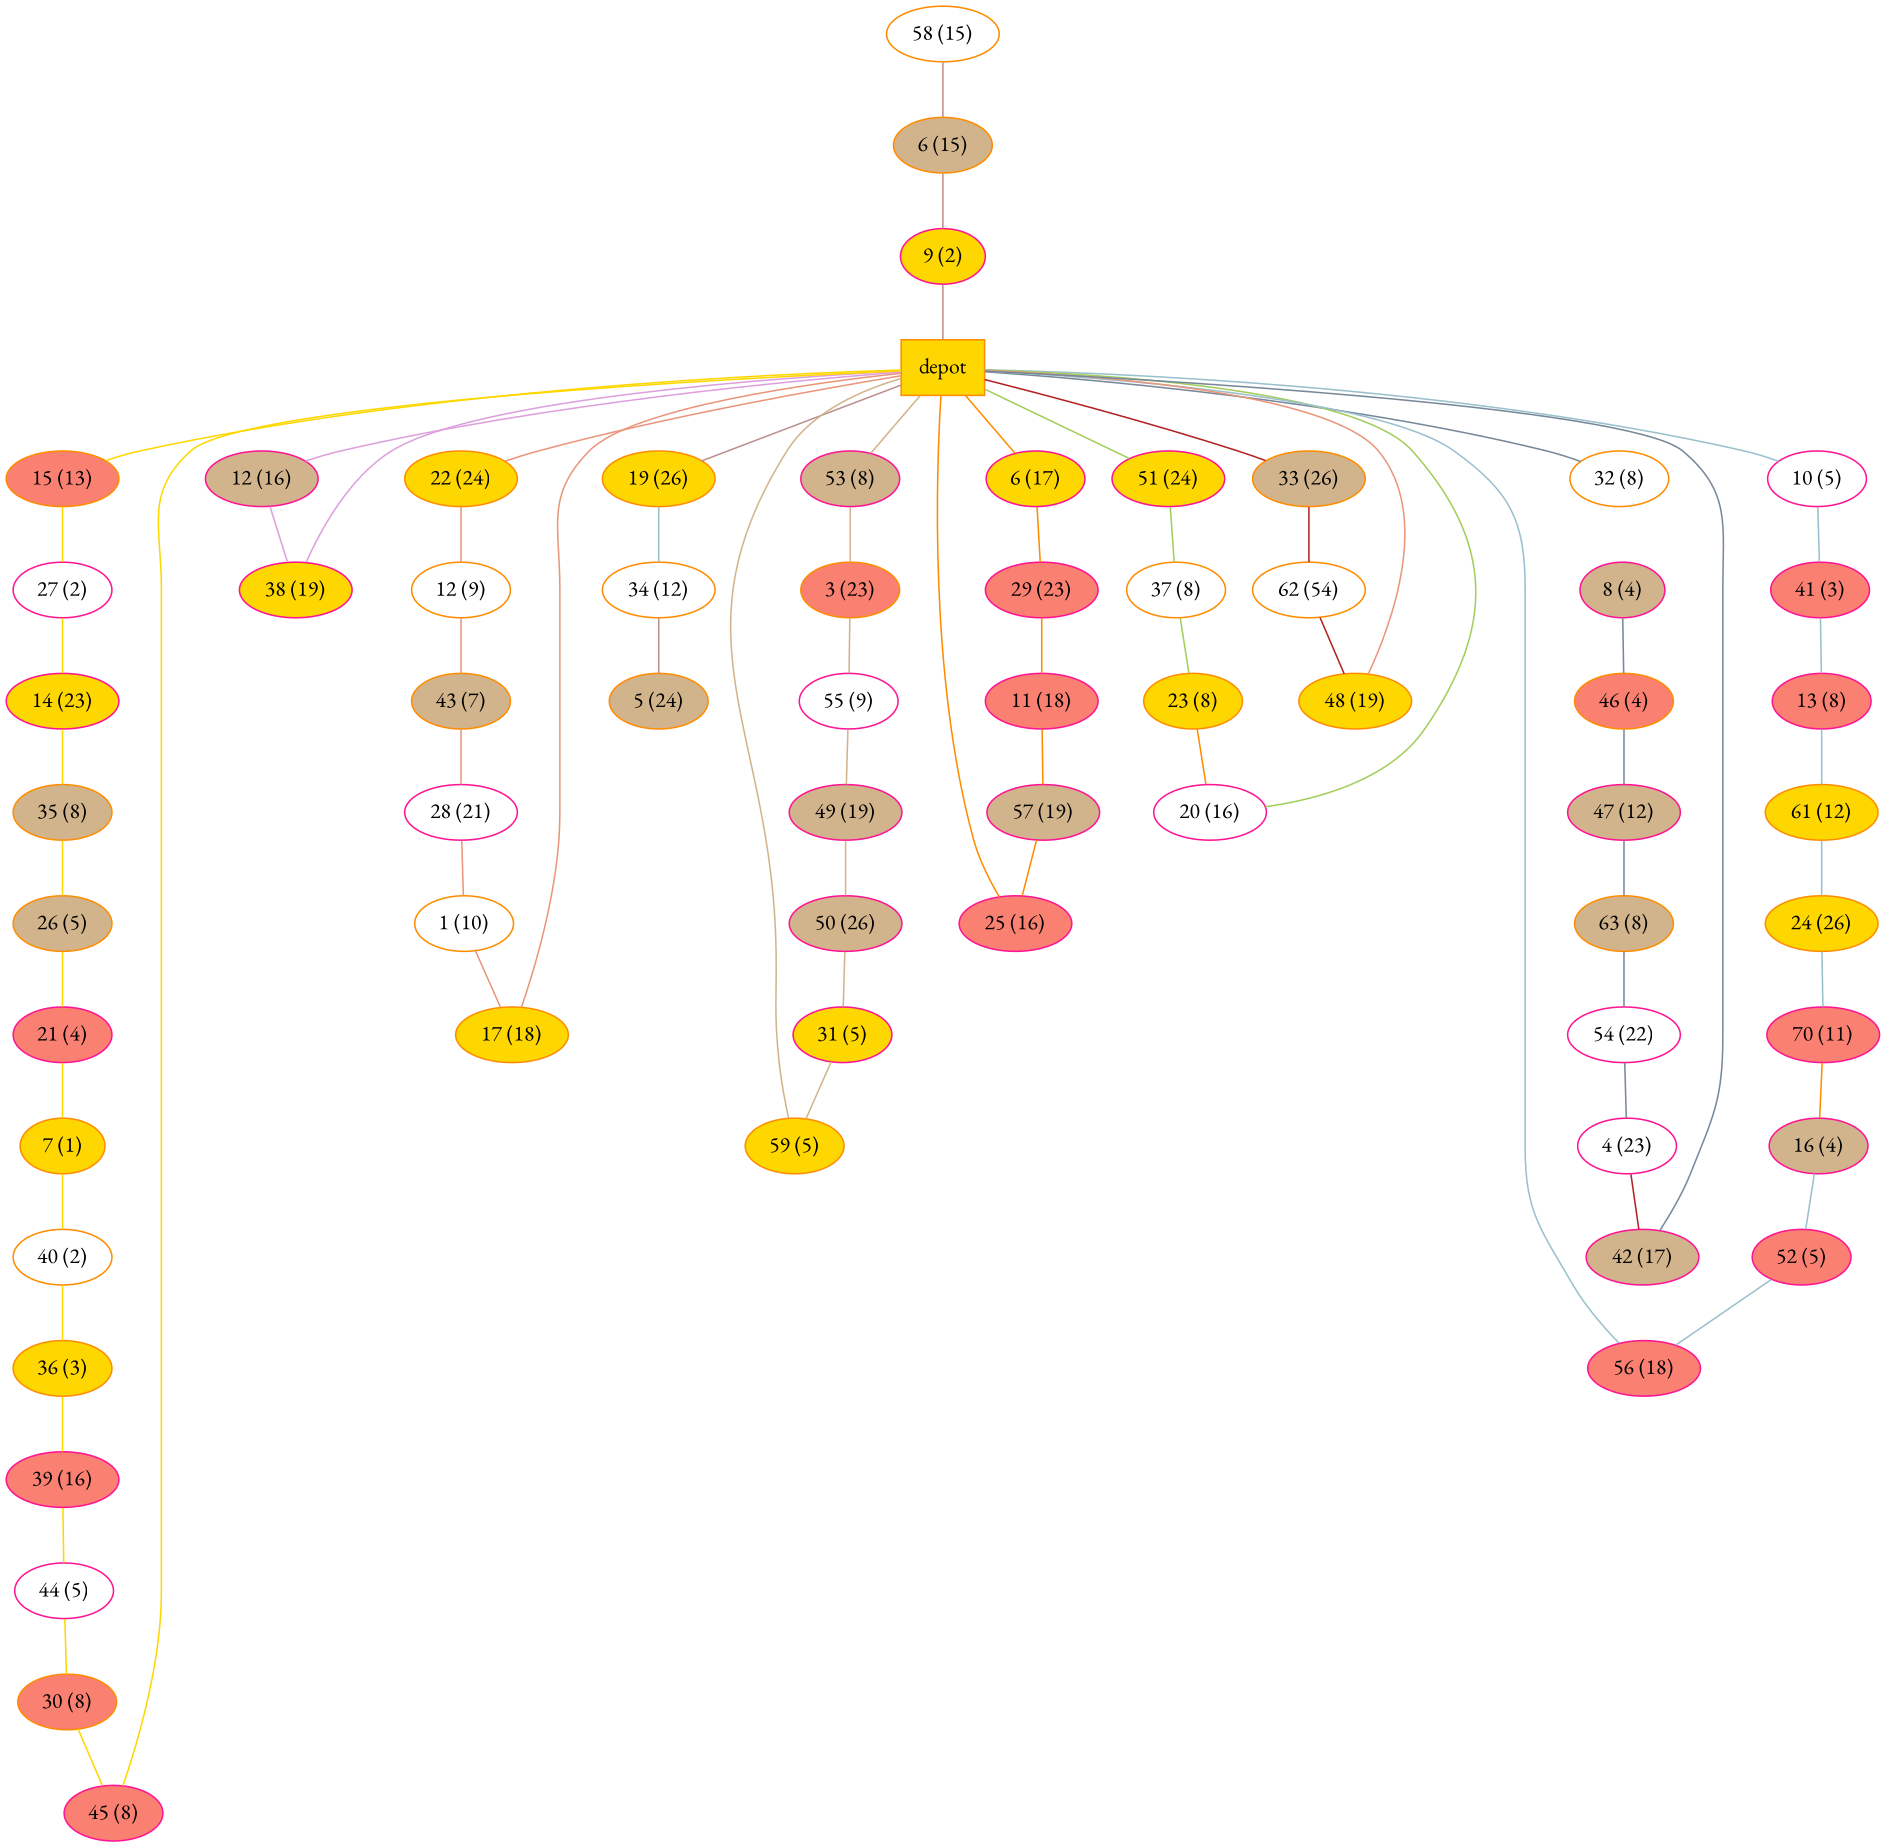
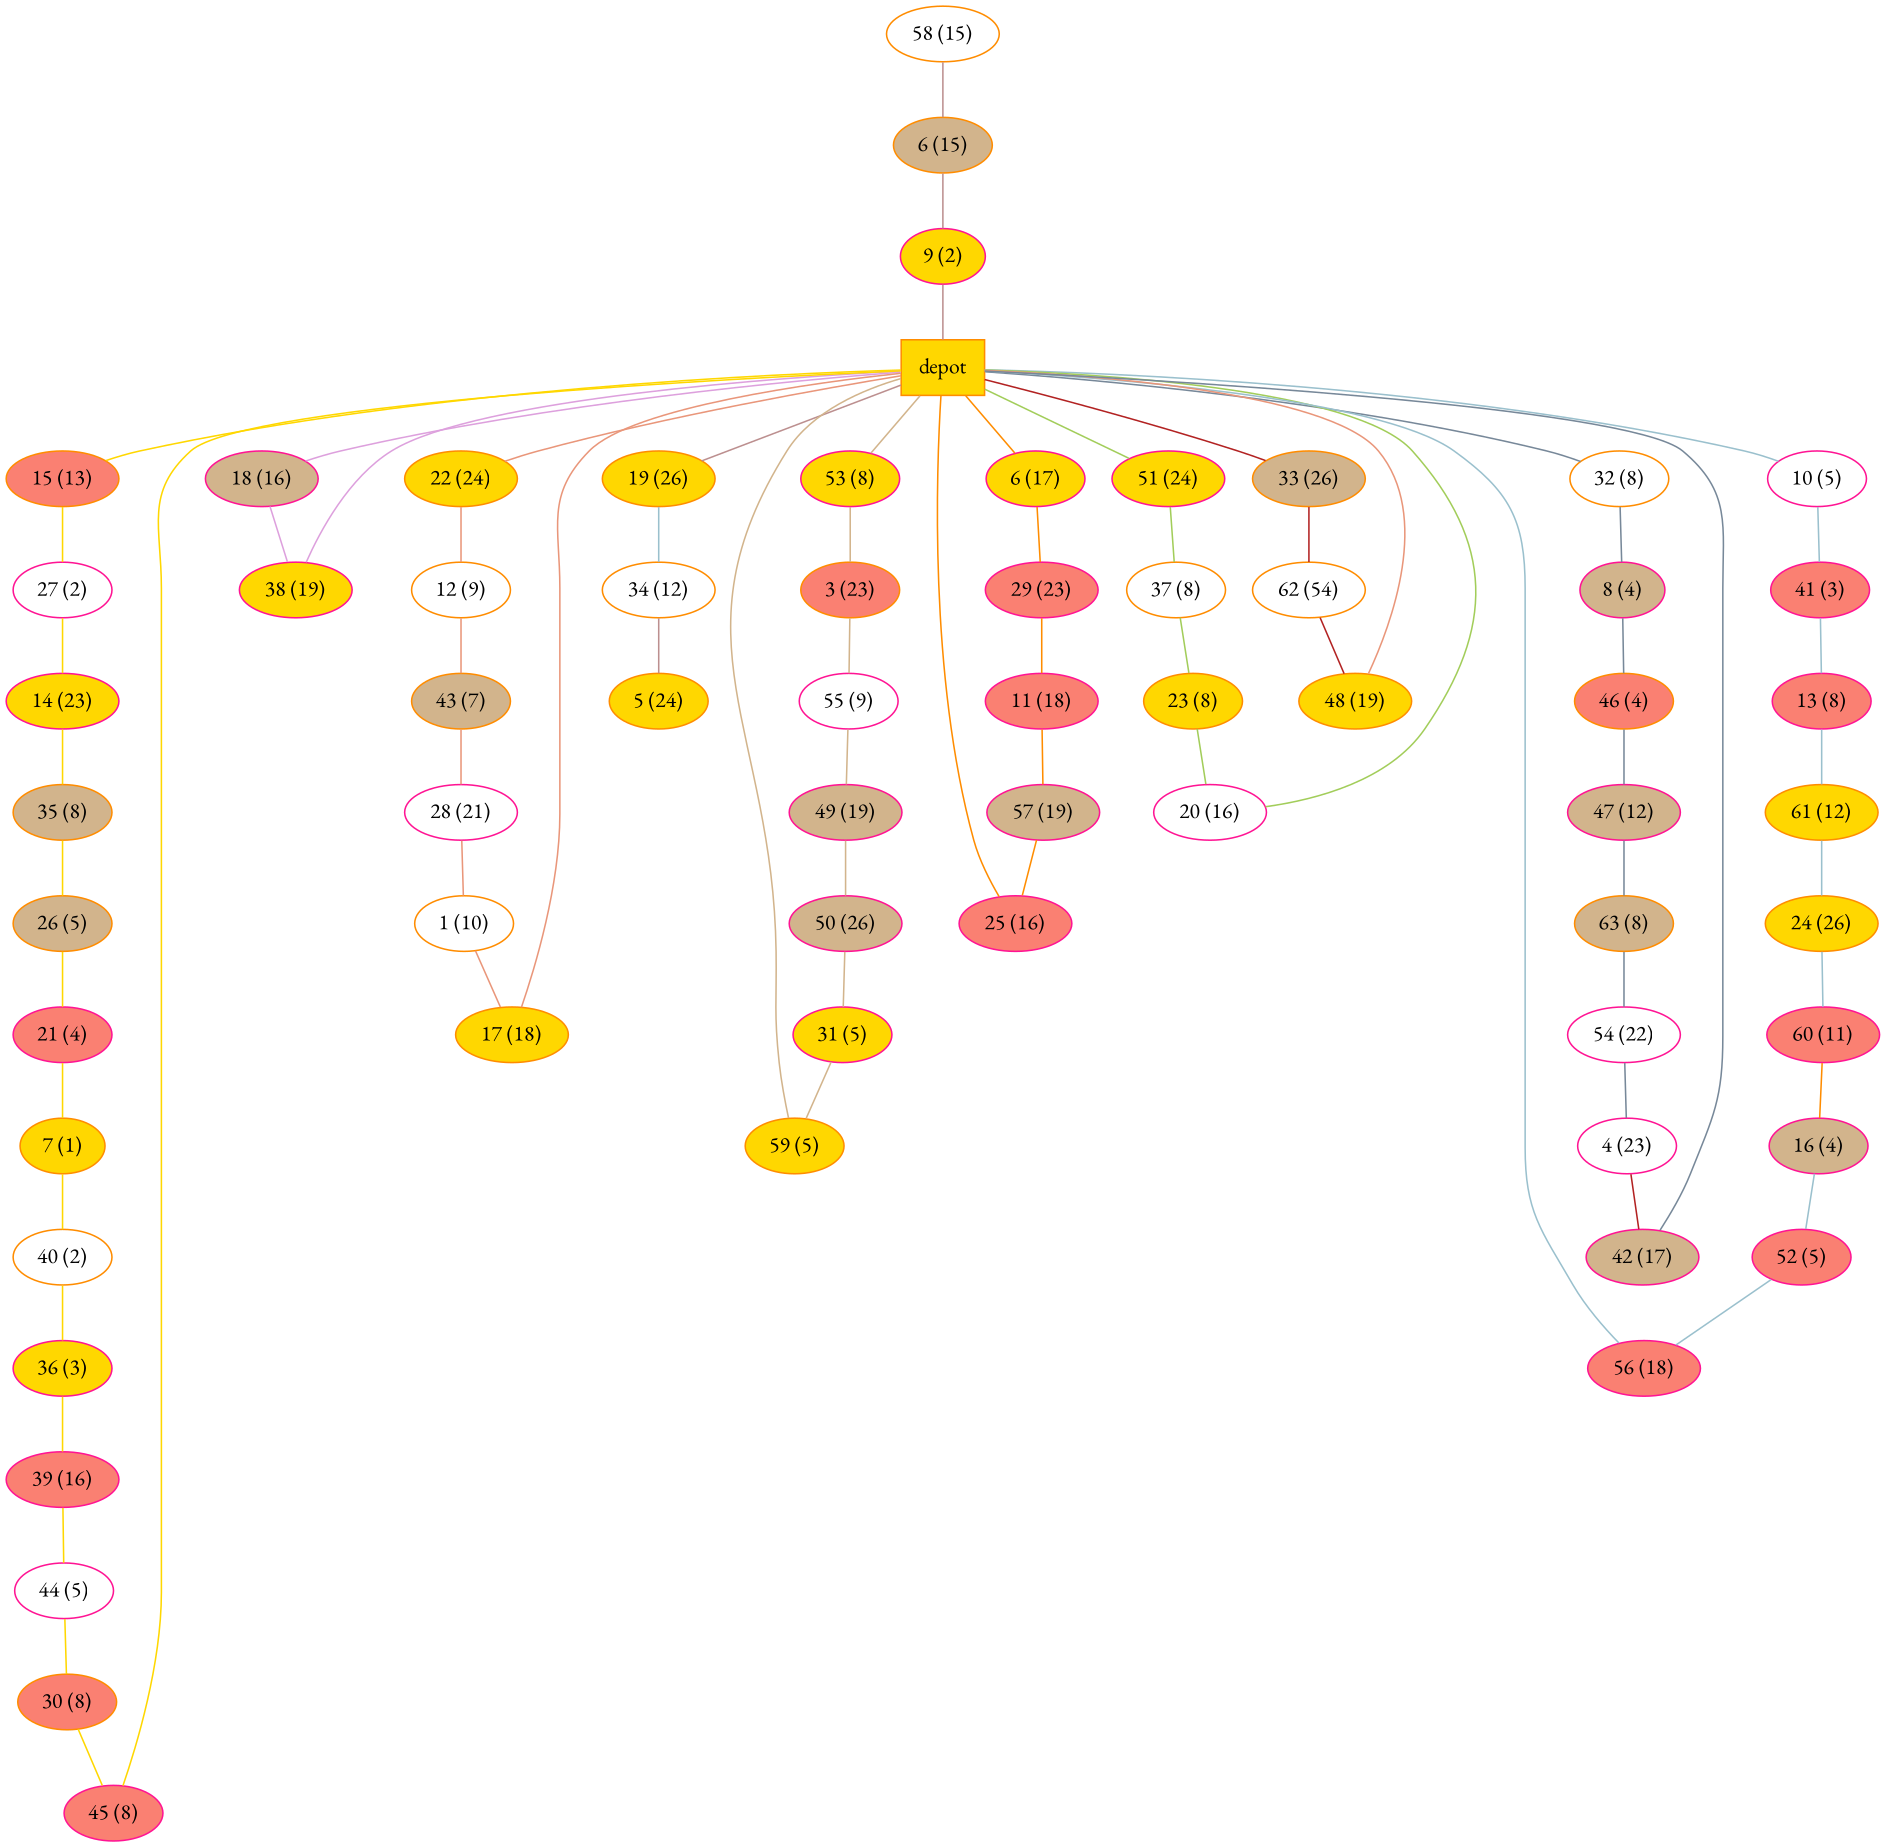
node "12 (16)": label "12 (16)" -> "18 (16)"
node "53 (8)": fillcolor tan -> gold
edge "32 (8)" -- "8 (4)": added
node "5 (24)": fillcolor tan -> gold
edge "23 (8)" -- "20 (16)": color darkorange -> darkolivegreen3
node "70 (11)": label "70 (11)" -> "60 (11)"
node "36 (3)": color darkorange -> deeppink
